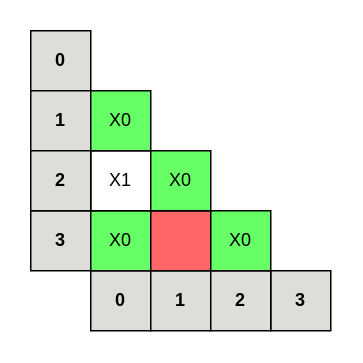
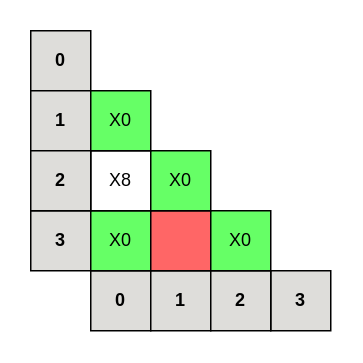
node "X1": label "X1" -> "X8"
